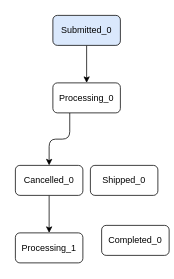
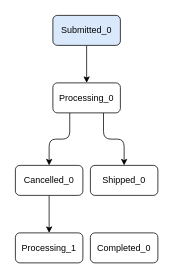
edge "Processing_0" -> "Shipped_0": added
node "Completed_0": moved (135, 240) -> (124, 248)
